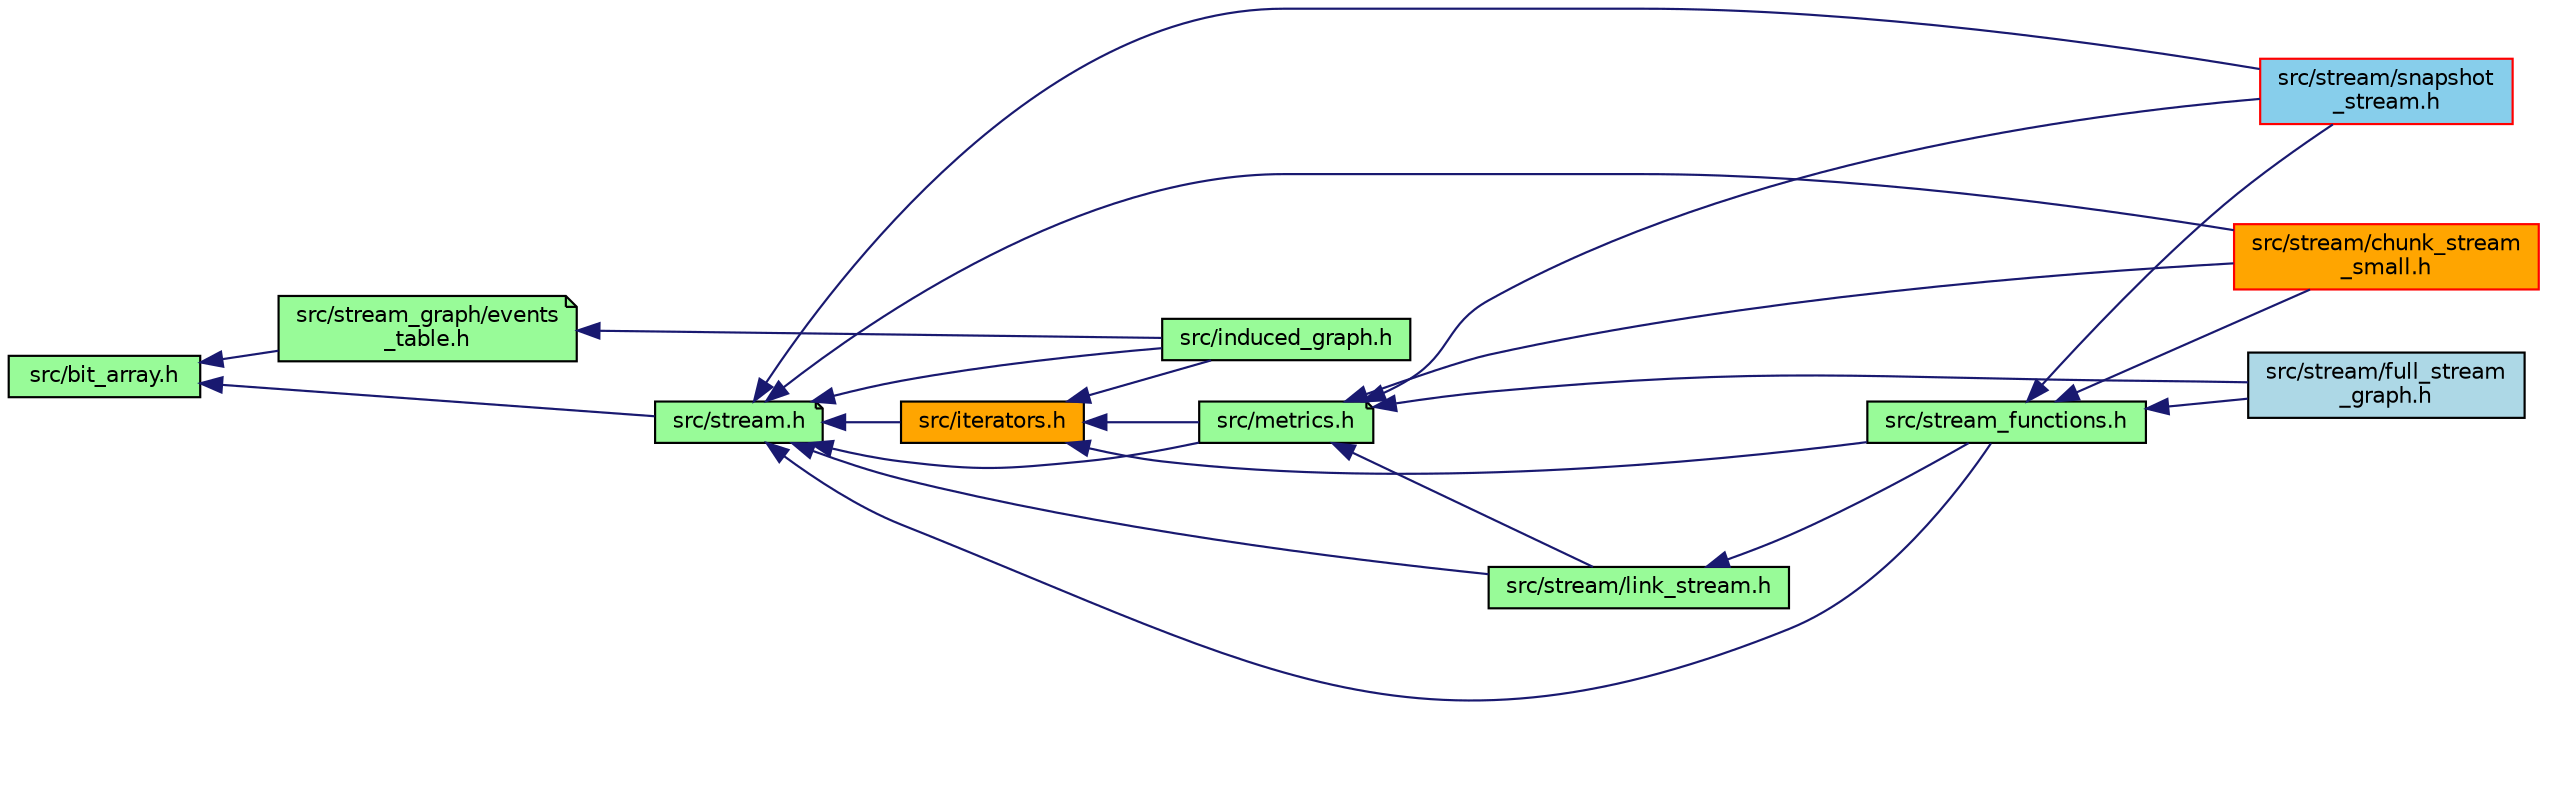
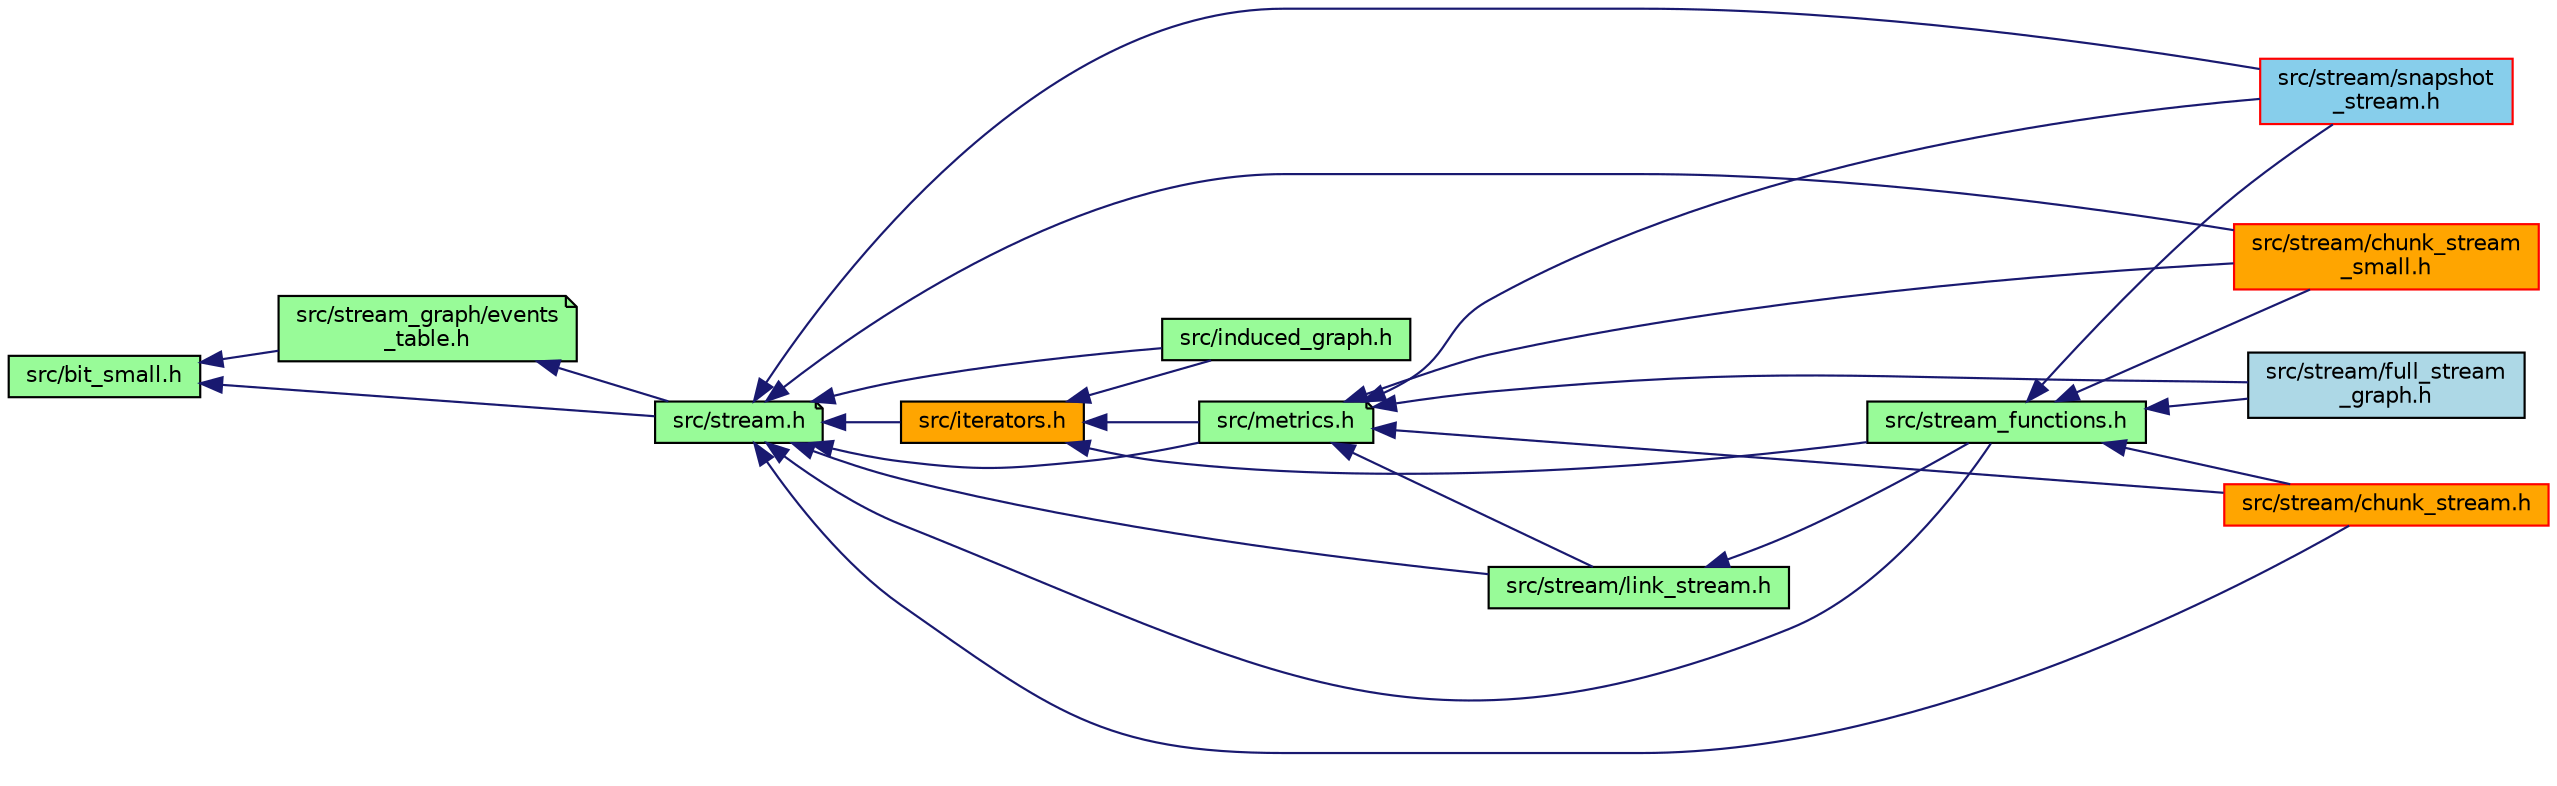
edge "src/induced_graph.h" -> "src/stream_graph/events _table.h": now "src/stream.h" -> "src/stream_graph/events _table.h"
node "src/bit_array.h": label "src/bit_array.h" -> "src/bit_small.h"
node "src/stream/chunk_stream.h": added
